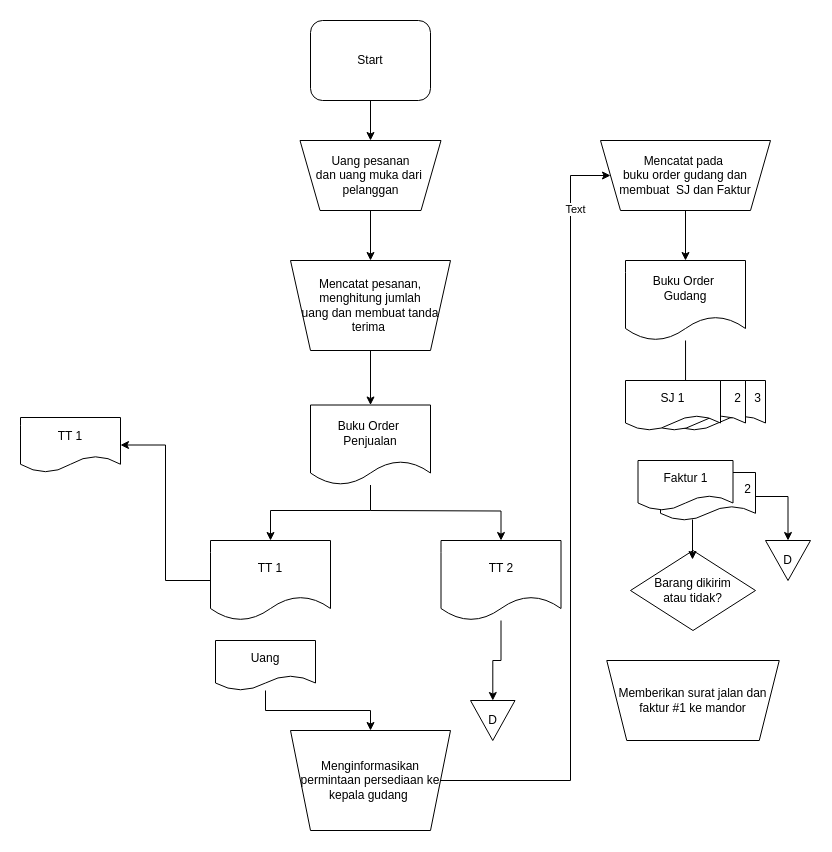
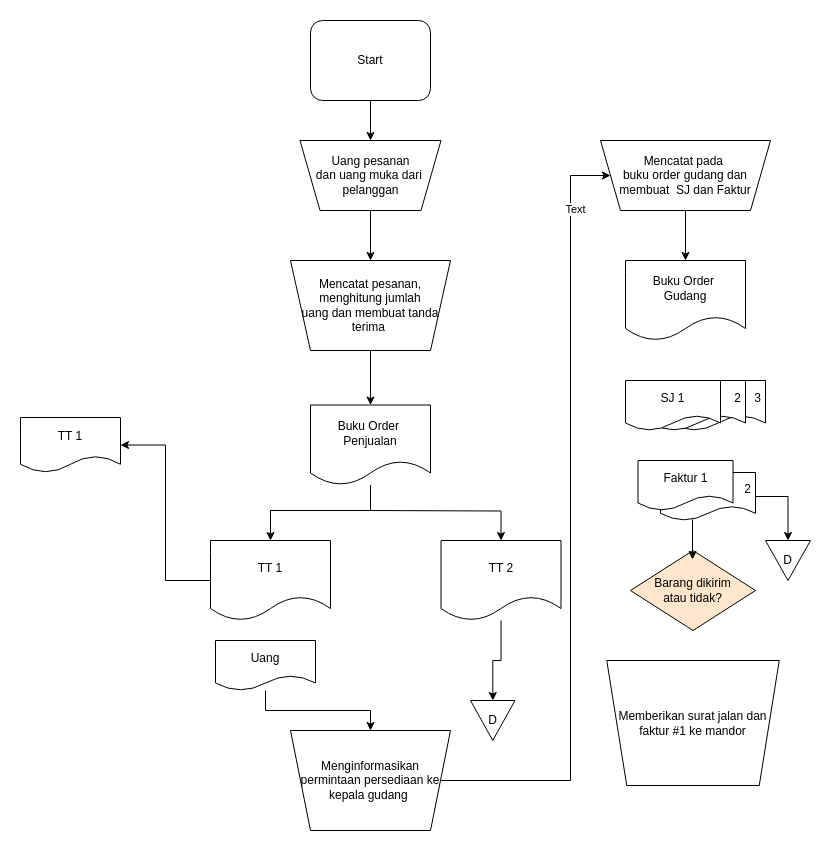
edge "Buku Order Gudang" -> "SJ 1": removed
node "Barang dikirim atau tidak?": fillcolor #ffffff -> #ffe6cc
node "Memberikan surat jalan dan faktur #1 ke mandor": size 173x80 -> 173x125
